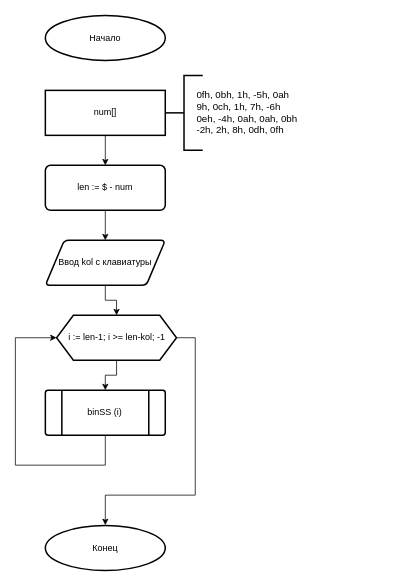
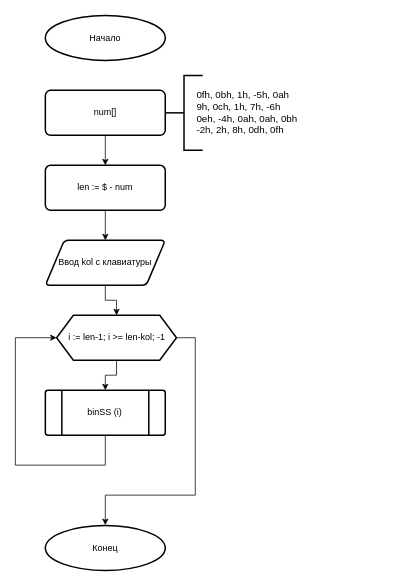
node "num[]": shape rectangle -> rounded rectangle
